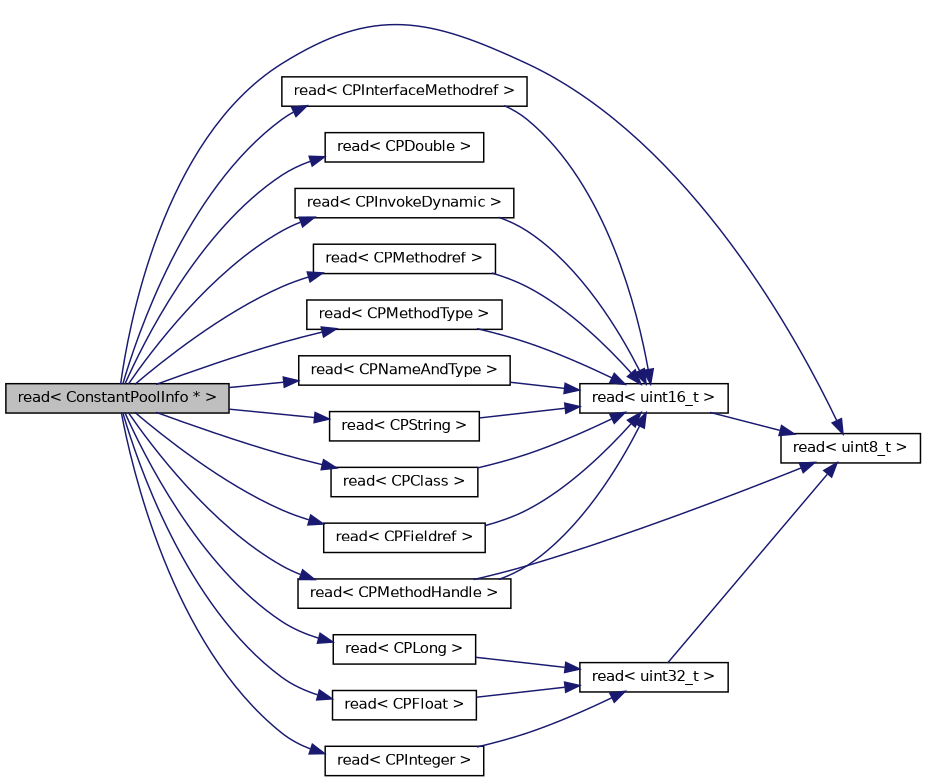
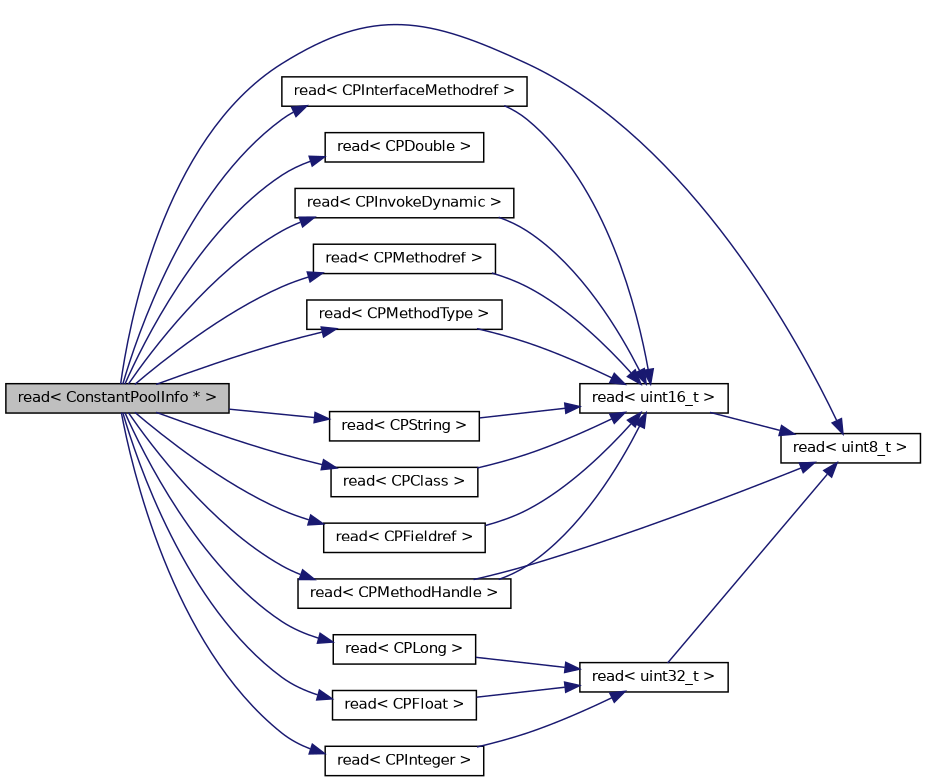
node "read< CPNameAndType >": removed
